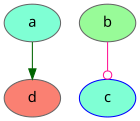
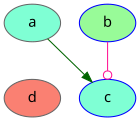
node "b": color gray40 -> blue
edge "a" -> "d": now "a" -> "c"
